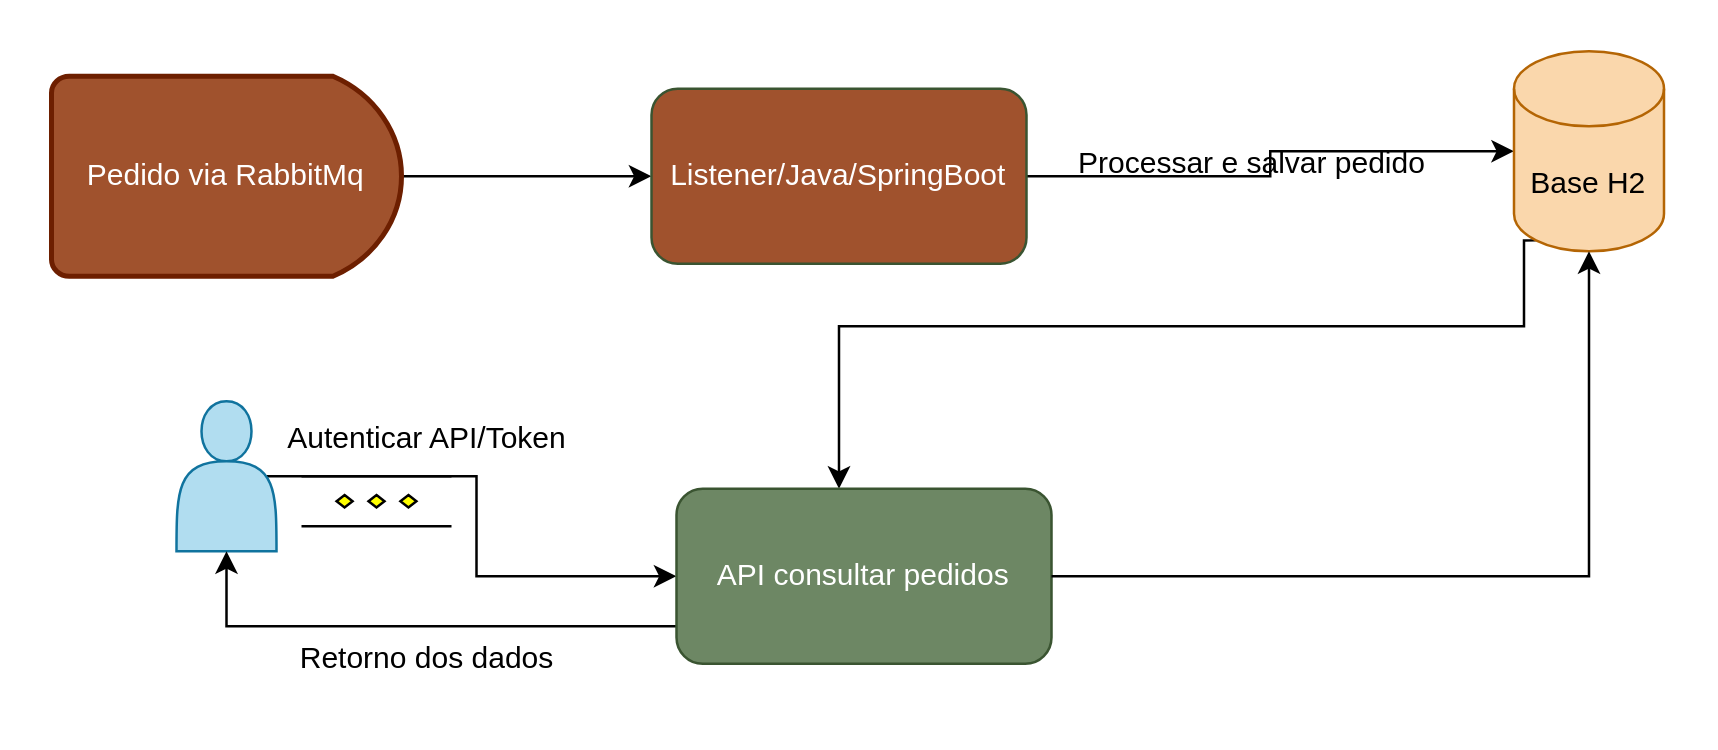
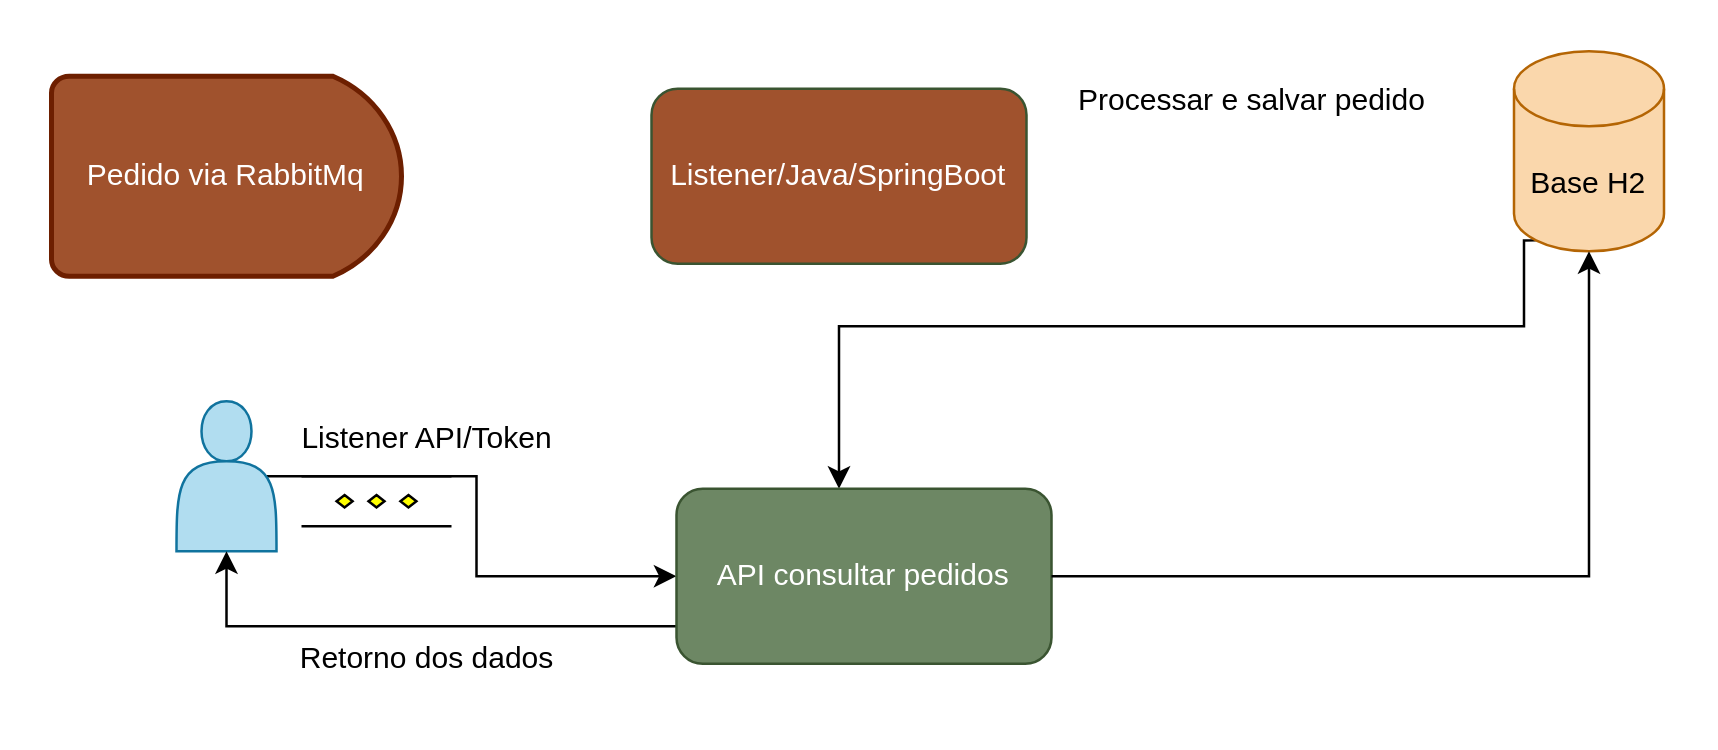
node "Processar e salvar pedido": moved (1251, 164) -> (1251, 101)
edge "Listener/Java/SpringBoot" -> "Base H2": removed
edge "Pedido via RabbitMq" -> "Listener/Java/SpringBoot": removed
node "Autenticar API/Token": label "Autenticar API/Token" -> "Listener API/Token"
